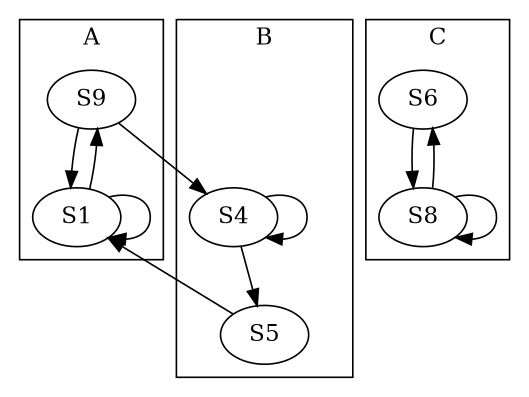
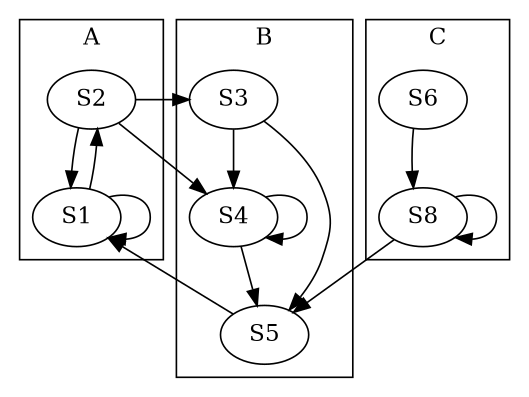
node "S9": label "S9" -> "S2"
node "S3": added
edge "S8" -> "S6": now "S8" -> "S5"
